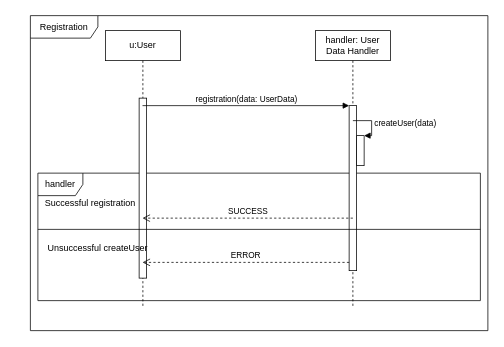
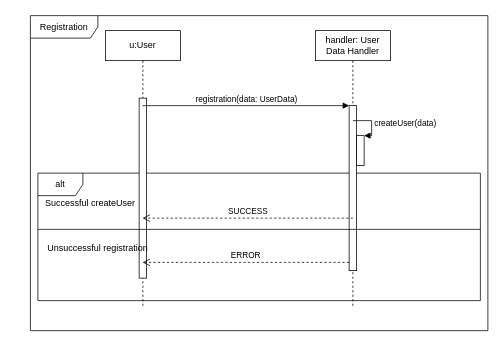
node "handler": label "handler" -> "alt"
node "Successful registration": label "Successful registration" -> "Successful createUser"
node "Unsuccessful createUser": label "Unsuccessful createUser" -> "Unsuccessful registration"
